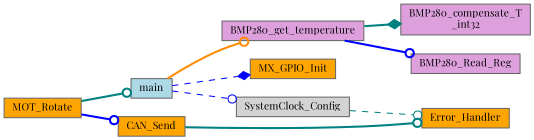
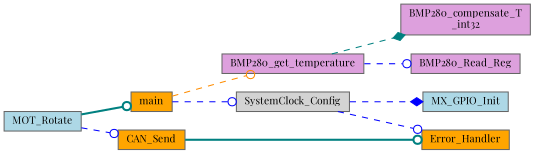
edge "BMP280_get_temperature" -> "BMP280_compensate_T _int32": style bold -> dashed
edge "BMP280_get_temperature" -> "BMP280_Read_Reg": style bold -> dashed
edge "main" -> "BMP280_get_temperature": style bold -> dashed
node "MX_GPIO_Init": fillcolor orange -> lightblue
edge "main" -> "MX_GPIO_Init": now "SystemClock_Config" -> "MX_GPIO_Init"
node "main": fillcolor lightblue -> orange
node "MOT_Rotate": fillcolor orange -> lightblue
edge "SystemClock_Config" -> "Error_Handler": color teal -> blue
edge "MOT_Rotate" -> "CAN_Send": style bold -> dashed
